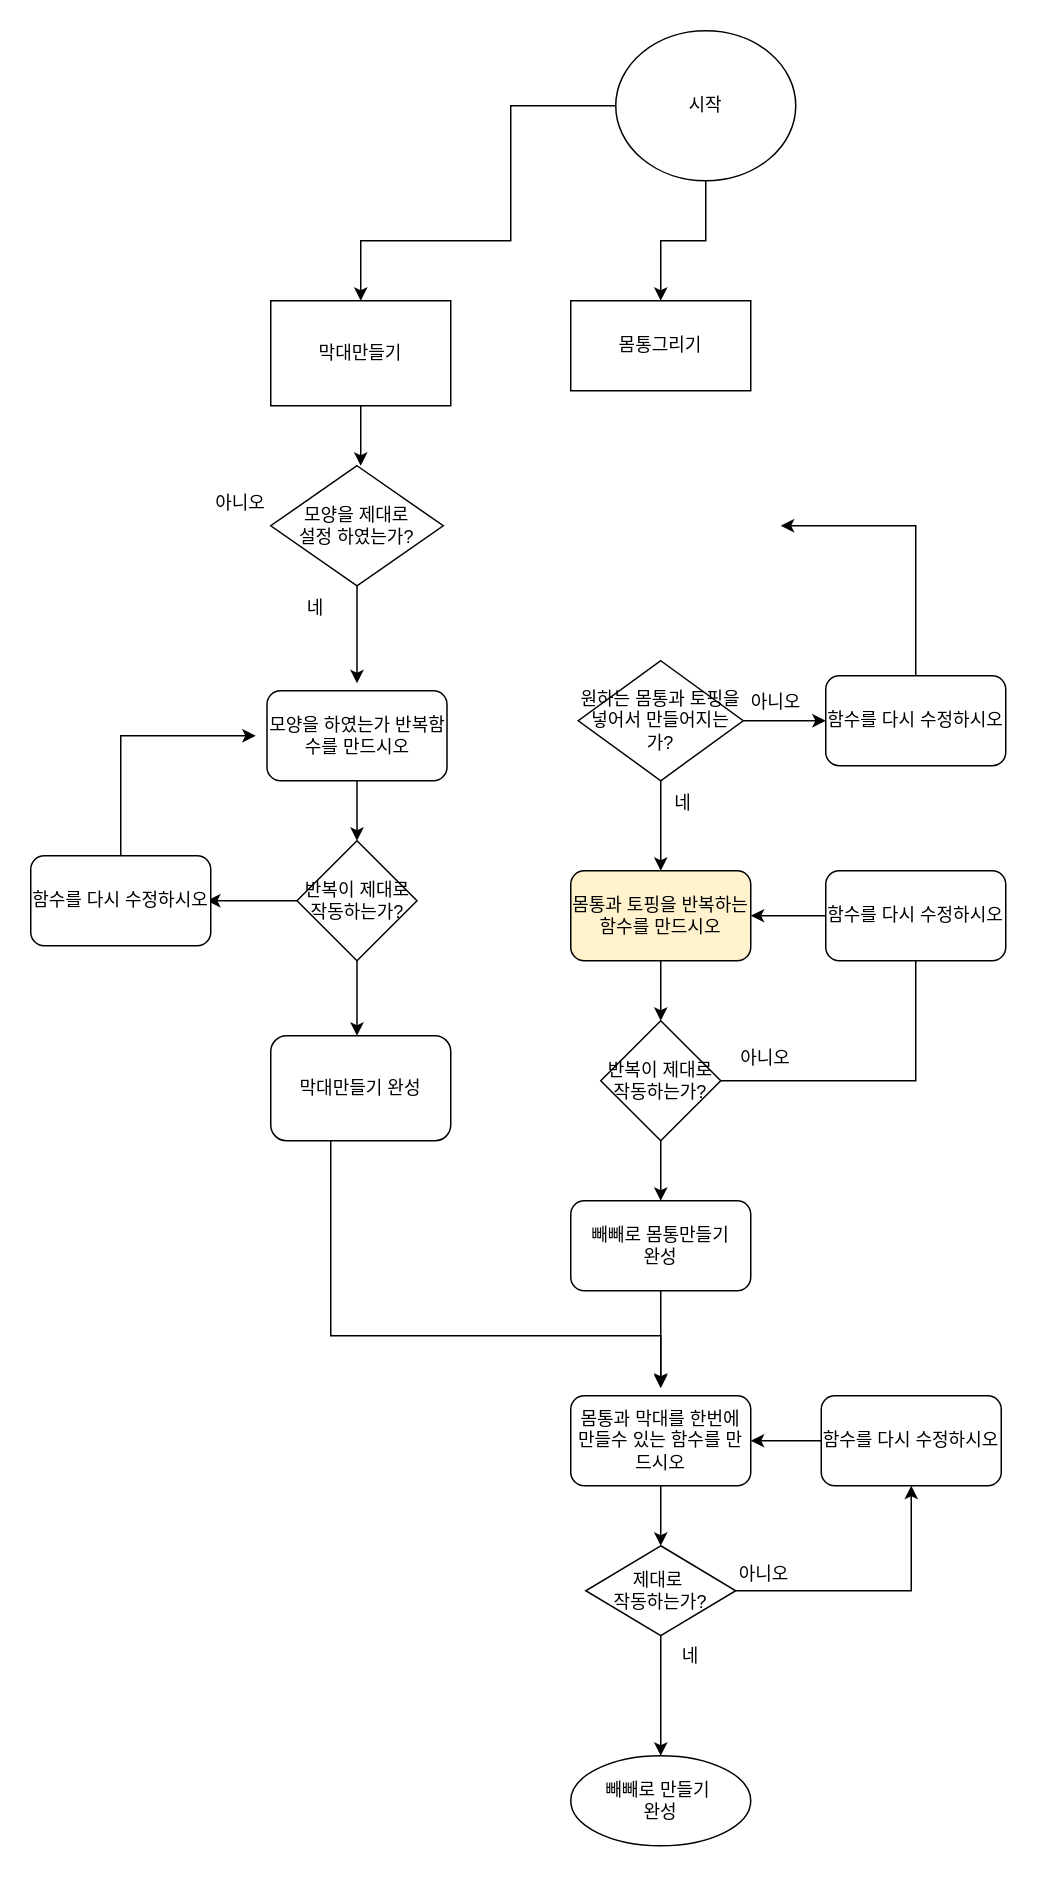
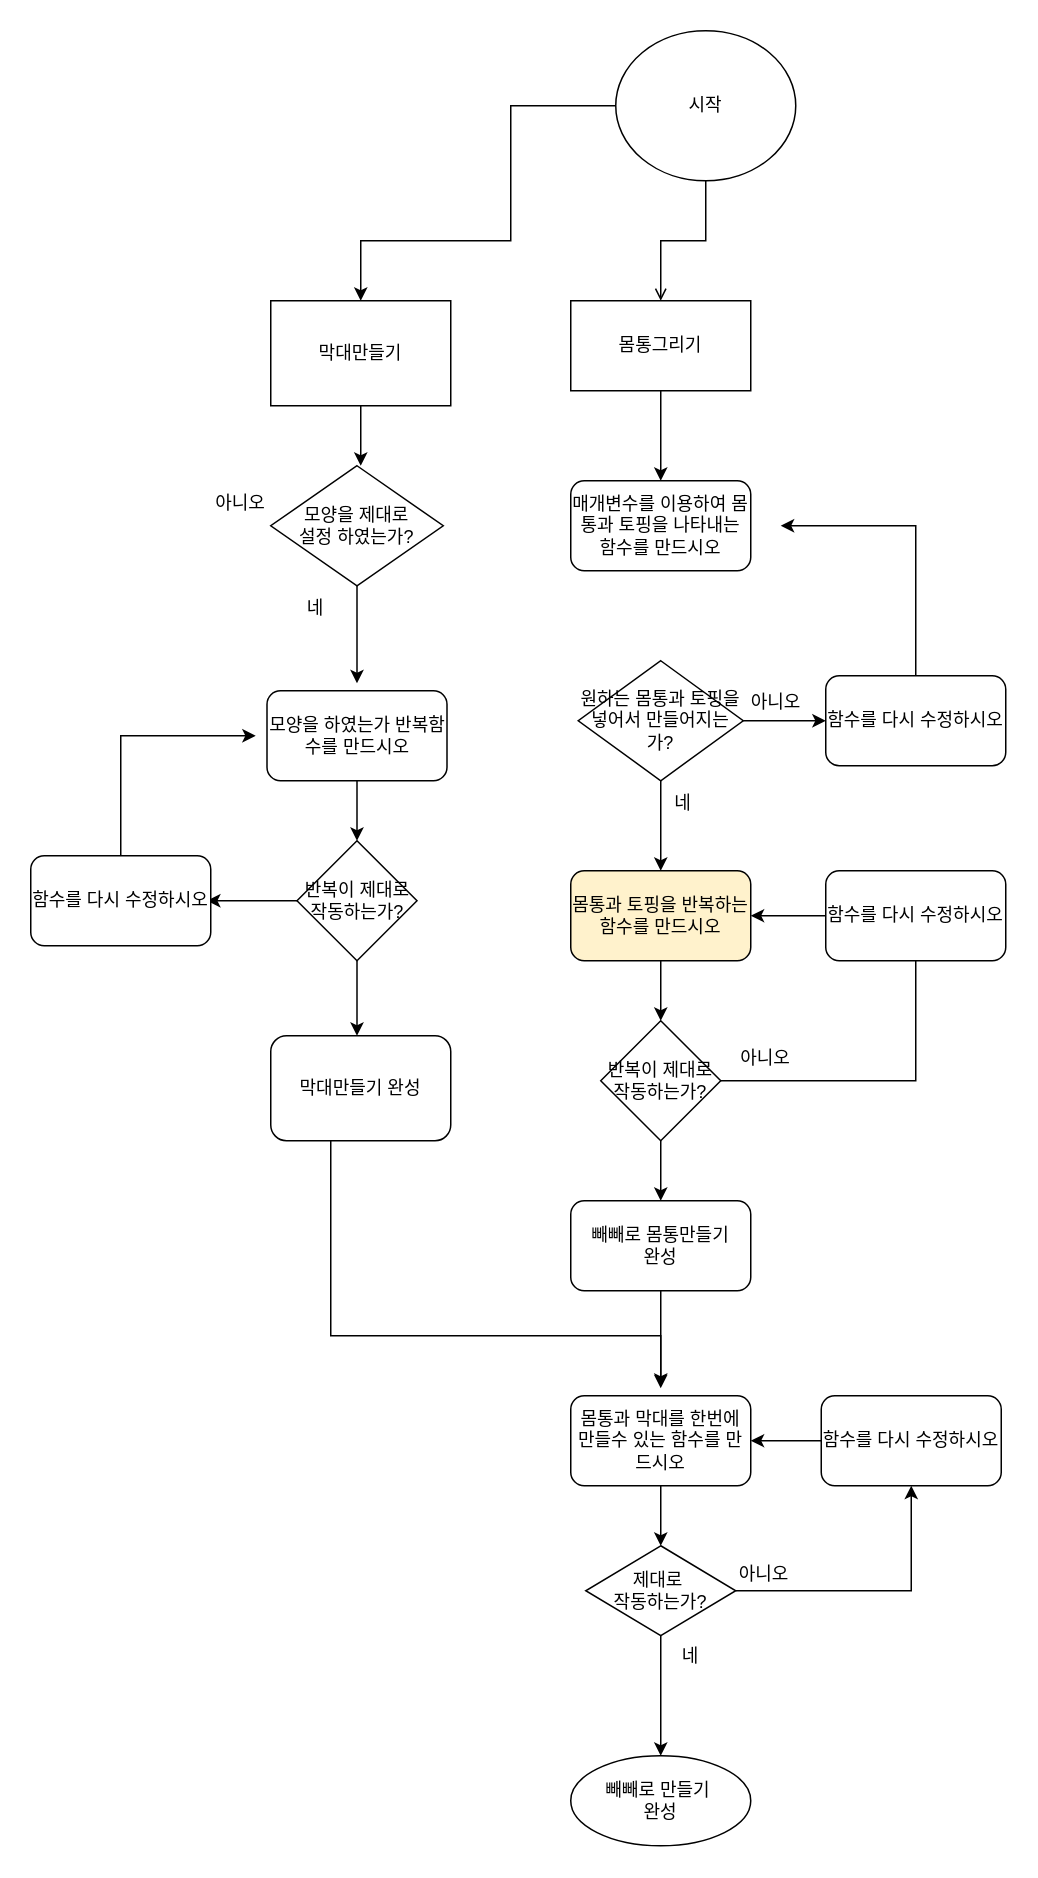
edge "시작" -> "몸통그리기": arrowhead classic -> open
edge "몸통그리기" -> "매개변수를 이용하여 몸통과 토핑을 나타내는 함수를 만드시오": added
node "매개변수를 이용하여 몸통과 토핑을 나타내는 함수를 만드시오": added
